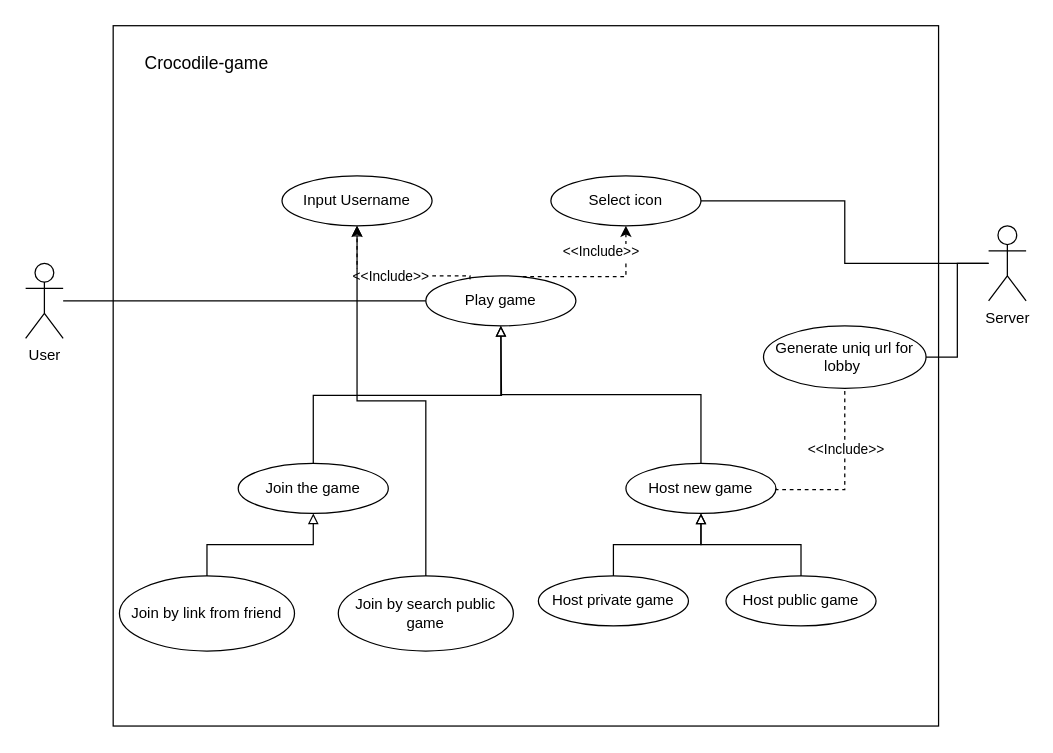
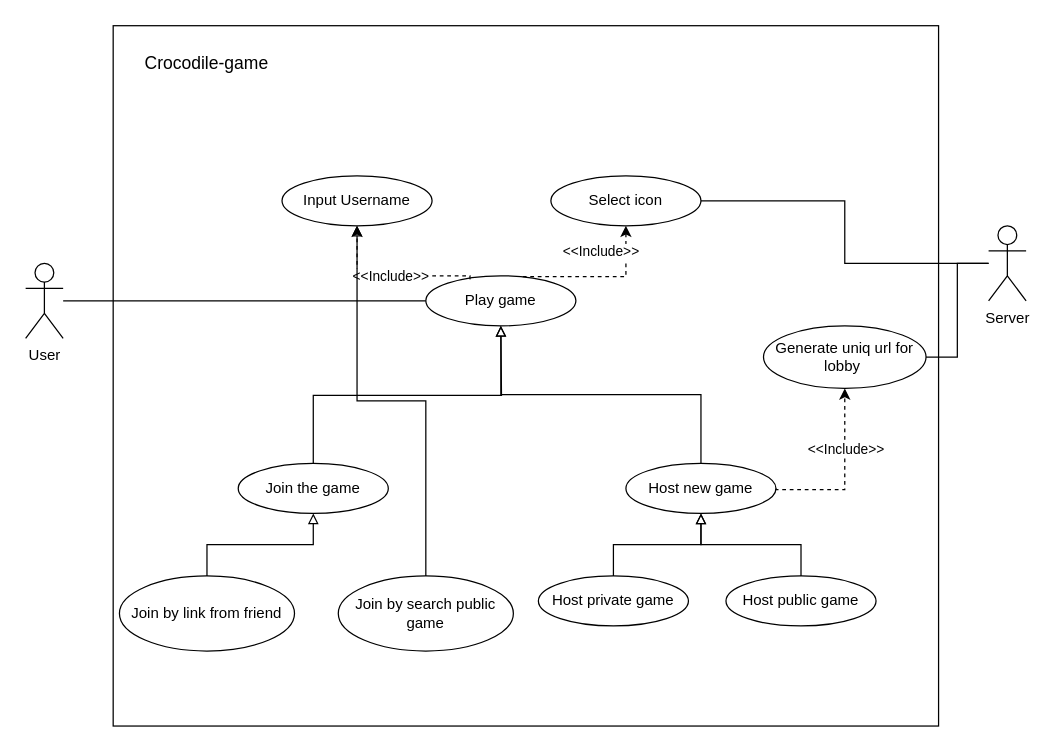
edge "Generate uniq url for lobby" -- "Host new game": arrowhead none -> classic
